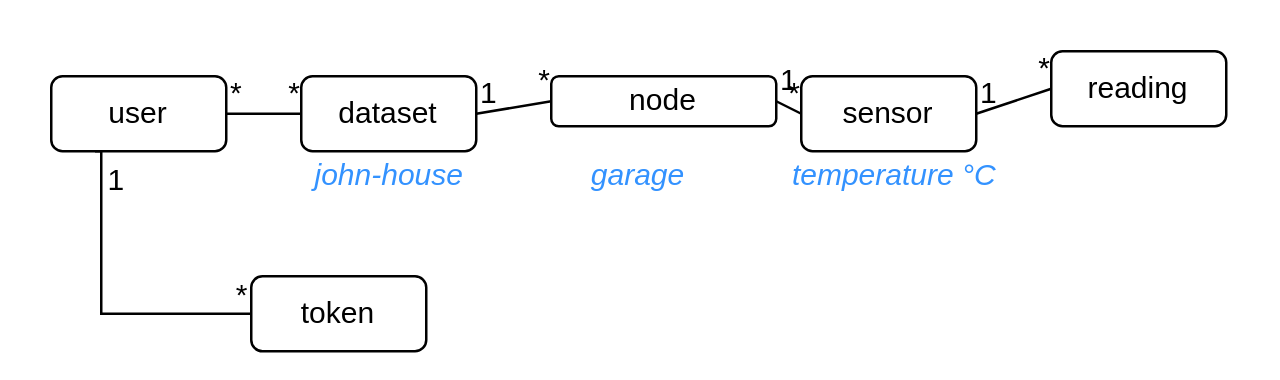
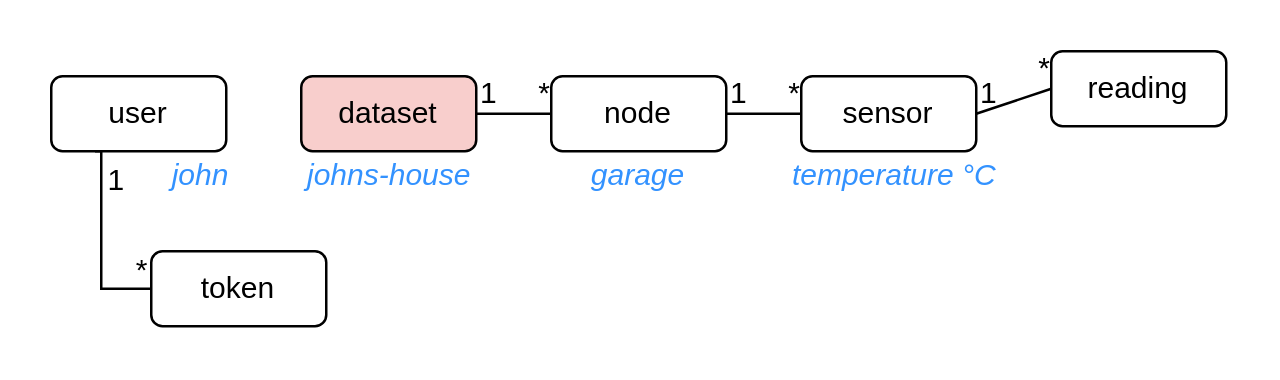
node "node": size 225x50 -> 175x75
edge "user" -- "dataset": removed, labels "*", "*"
node "dataset": fillcolor #ffffff -> #f8cecc
node "john": added
node "john-house": label "john-house" -> "johns-house"
node "token": moved (339, 314) -> (239, 289)
